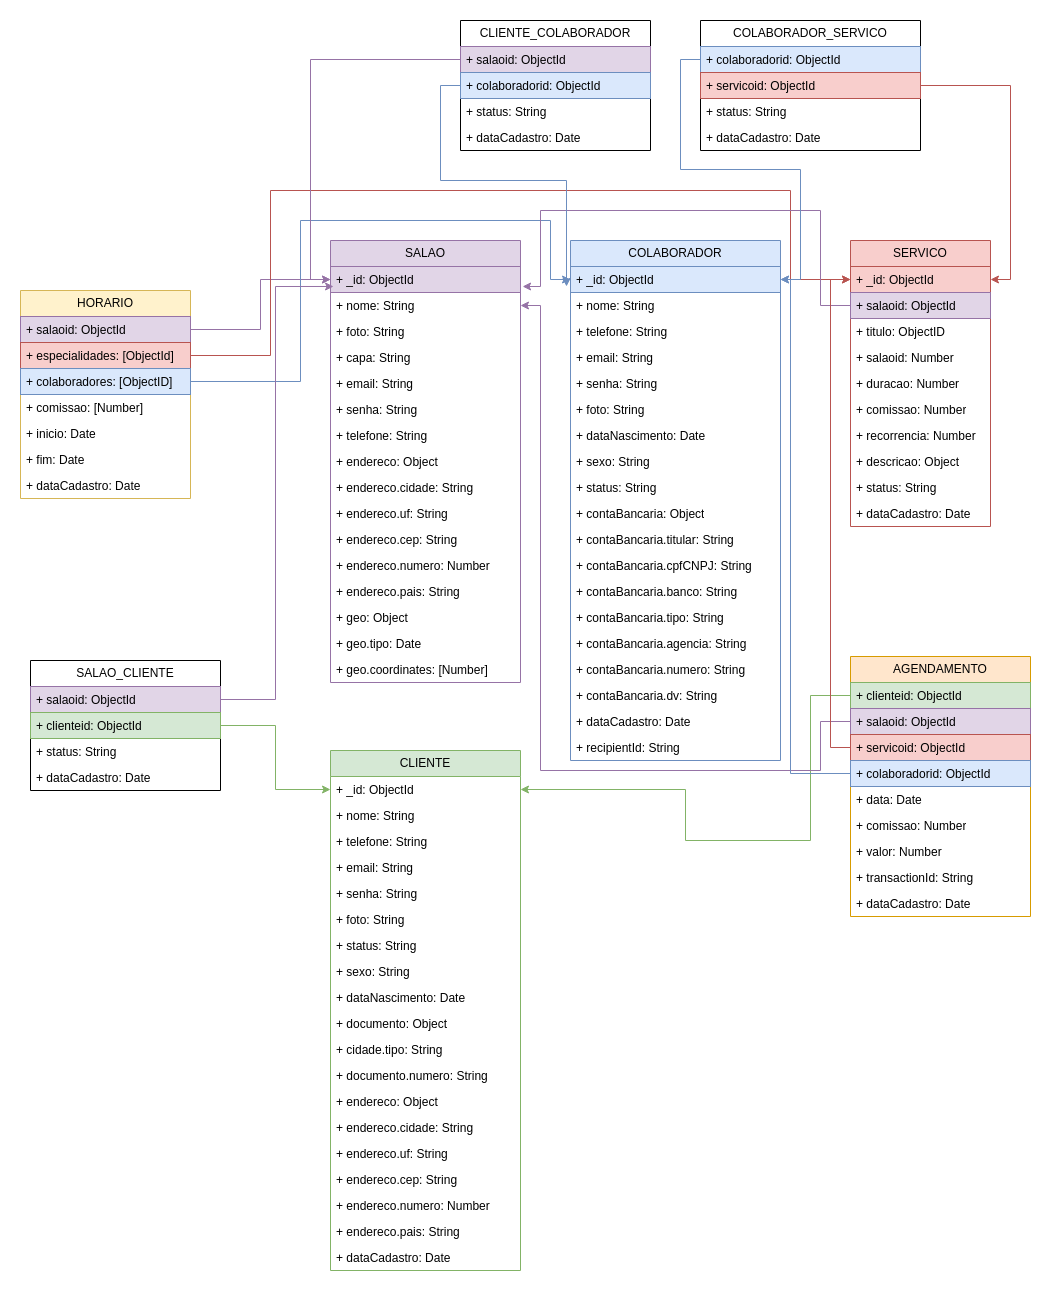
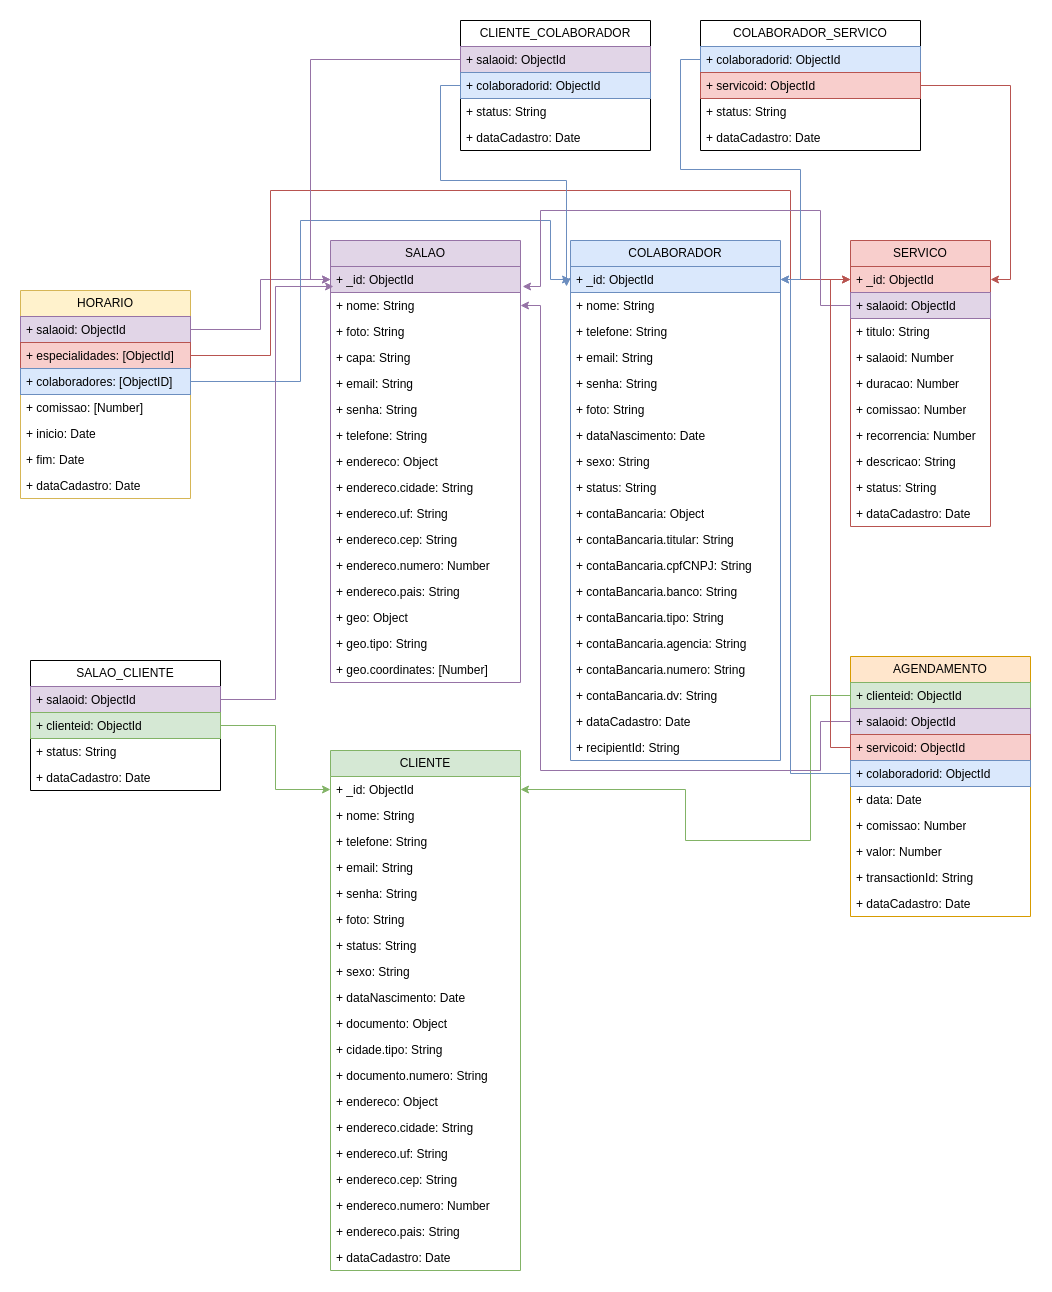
node "+ titulo: ObjectID": label "+ titulo: ObjectID" -> "+ titulo: String"
node "+ descricao: Object": label "+ descricao: Object" -> "+ descricao: String"
node "+ geo.tipo: Date": label "+ geo.tipo: Date" -> "+ geo.tipo: String"
